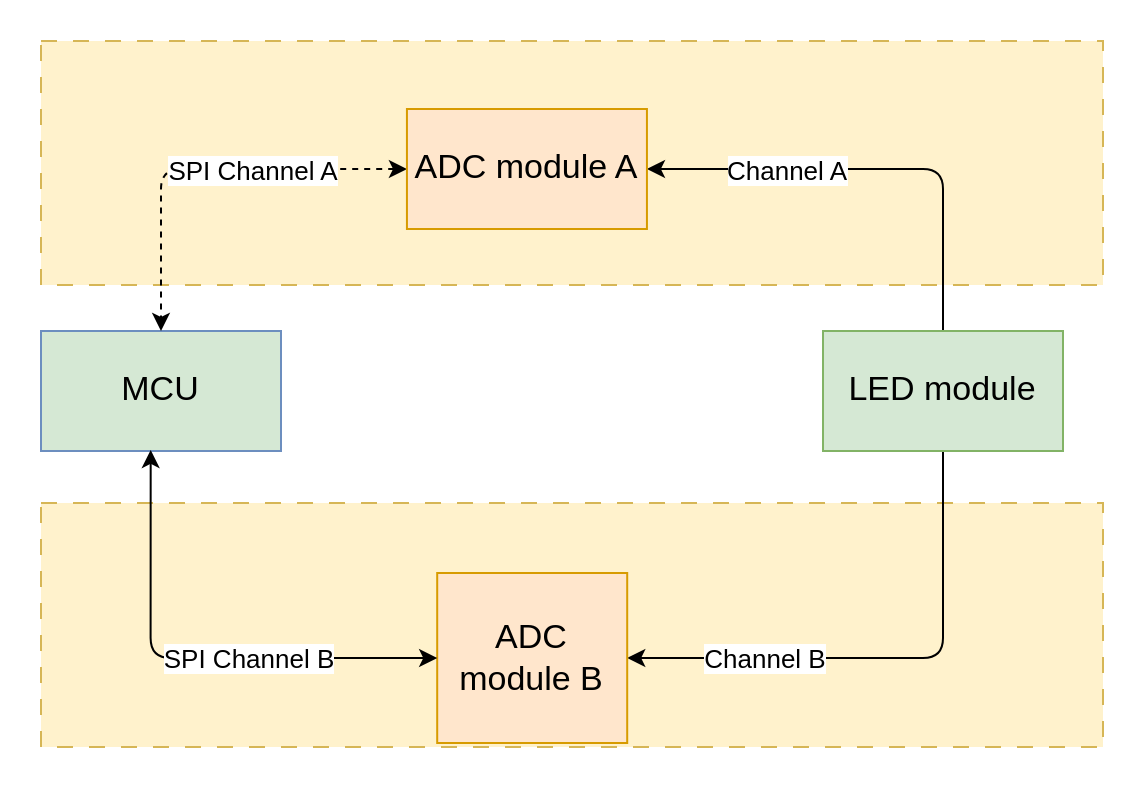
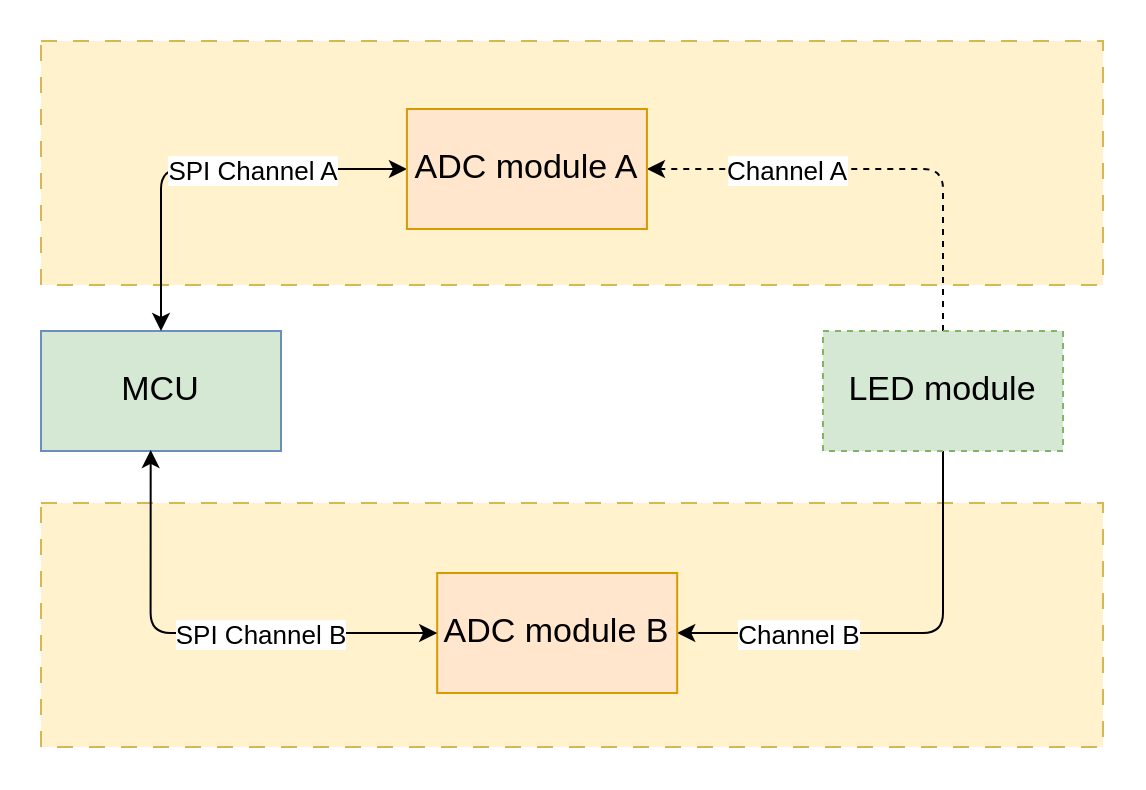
edge "LED module" -> "ADC module A": style solid -> dashed
edge "ADC module A" -- "MCU": style dashed -> solid
node "LED module": style solid -> dashed
node "ADC module B": size 190x170 -> 240x120
